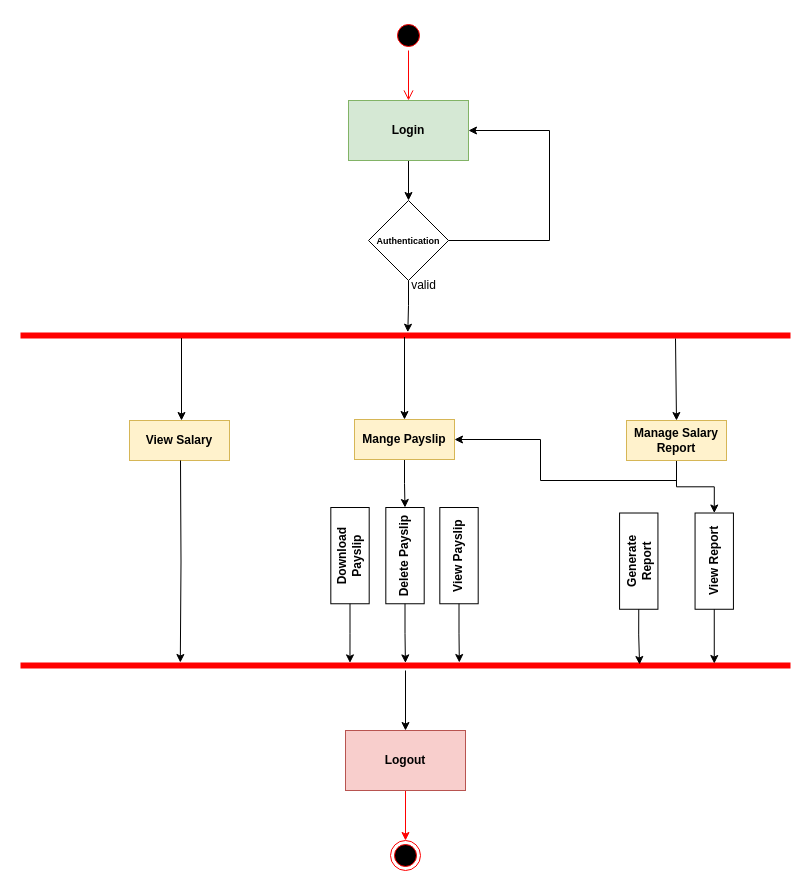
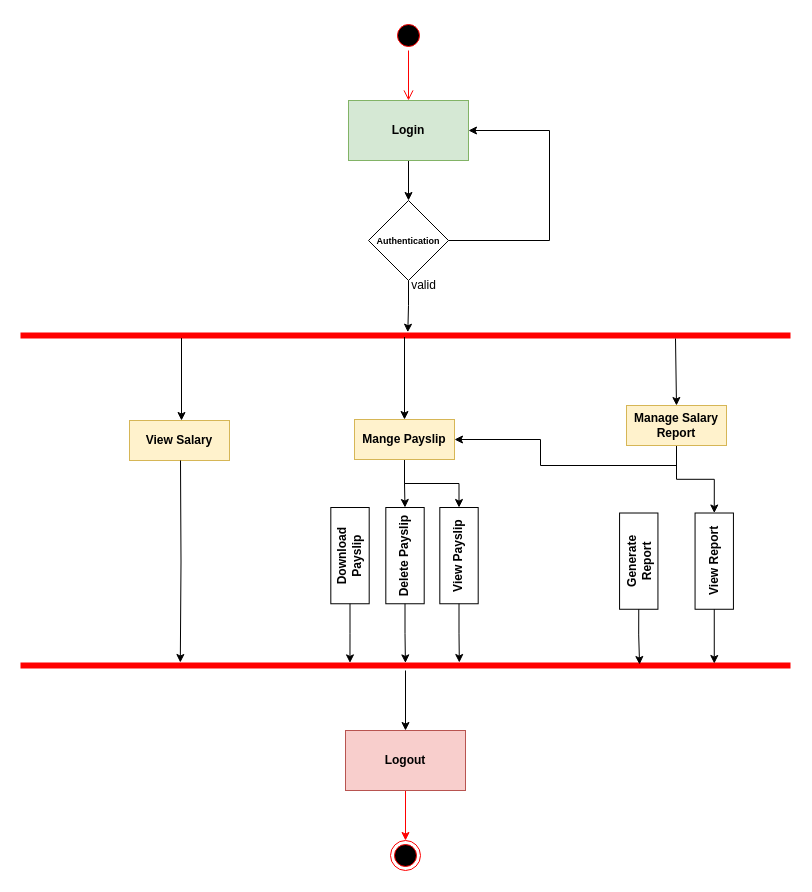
node "Manage Salary Report": moved (677, 441) -> (677, 426)
edge "Mange Payslip" -> "View Payslip": added
